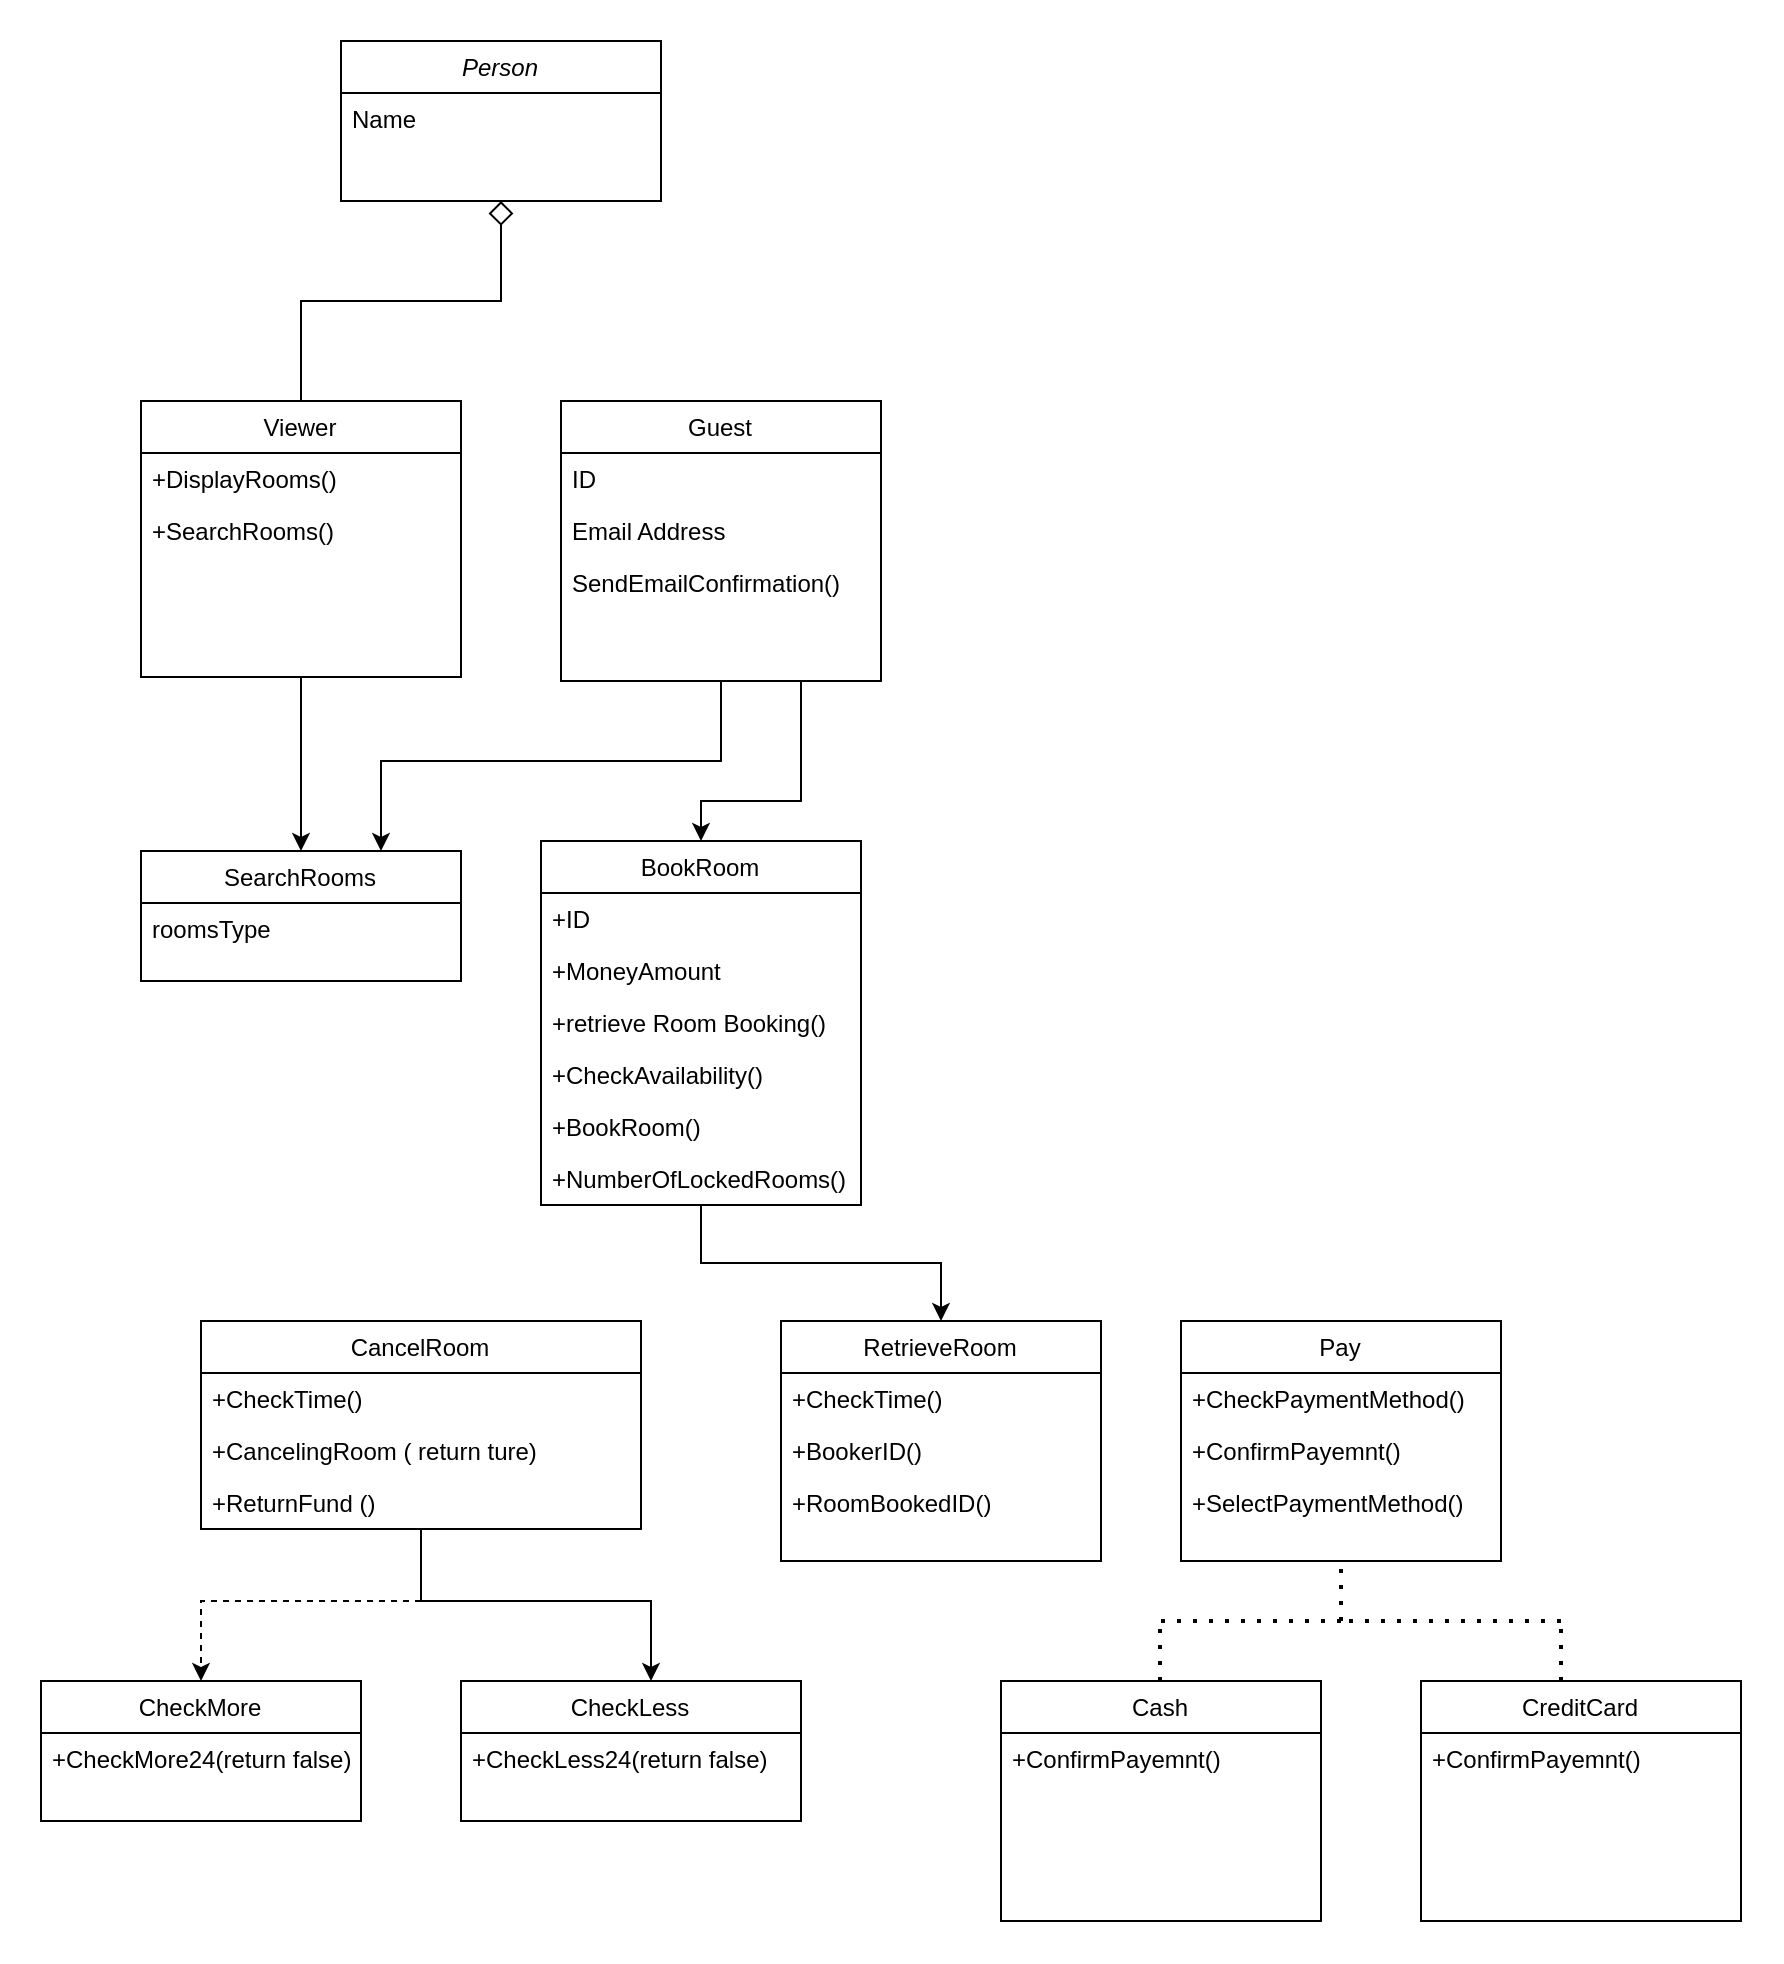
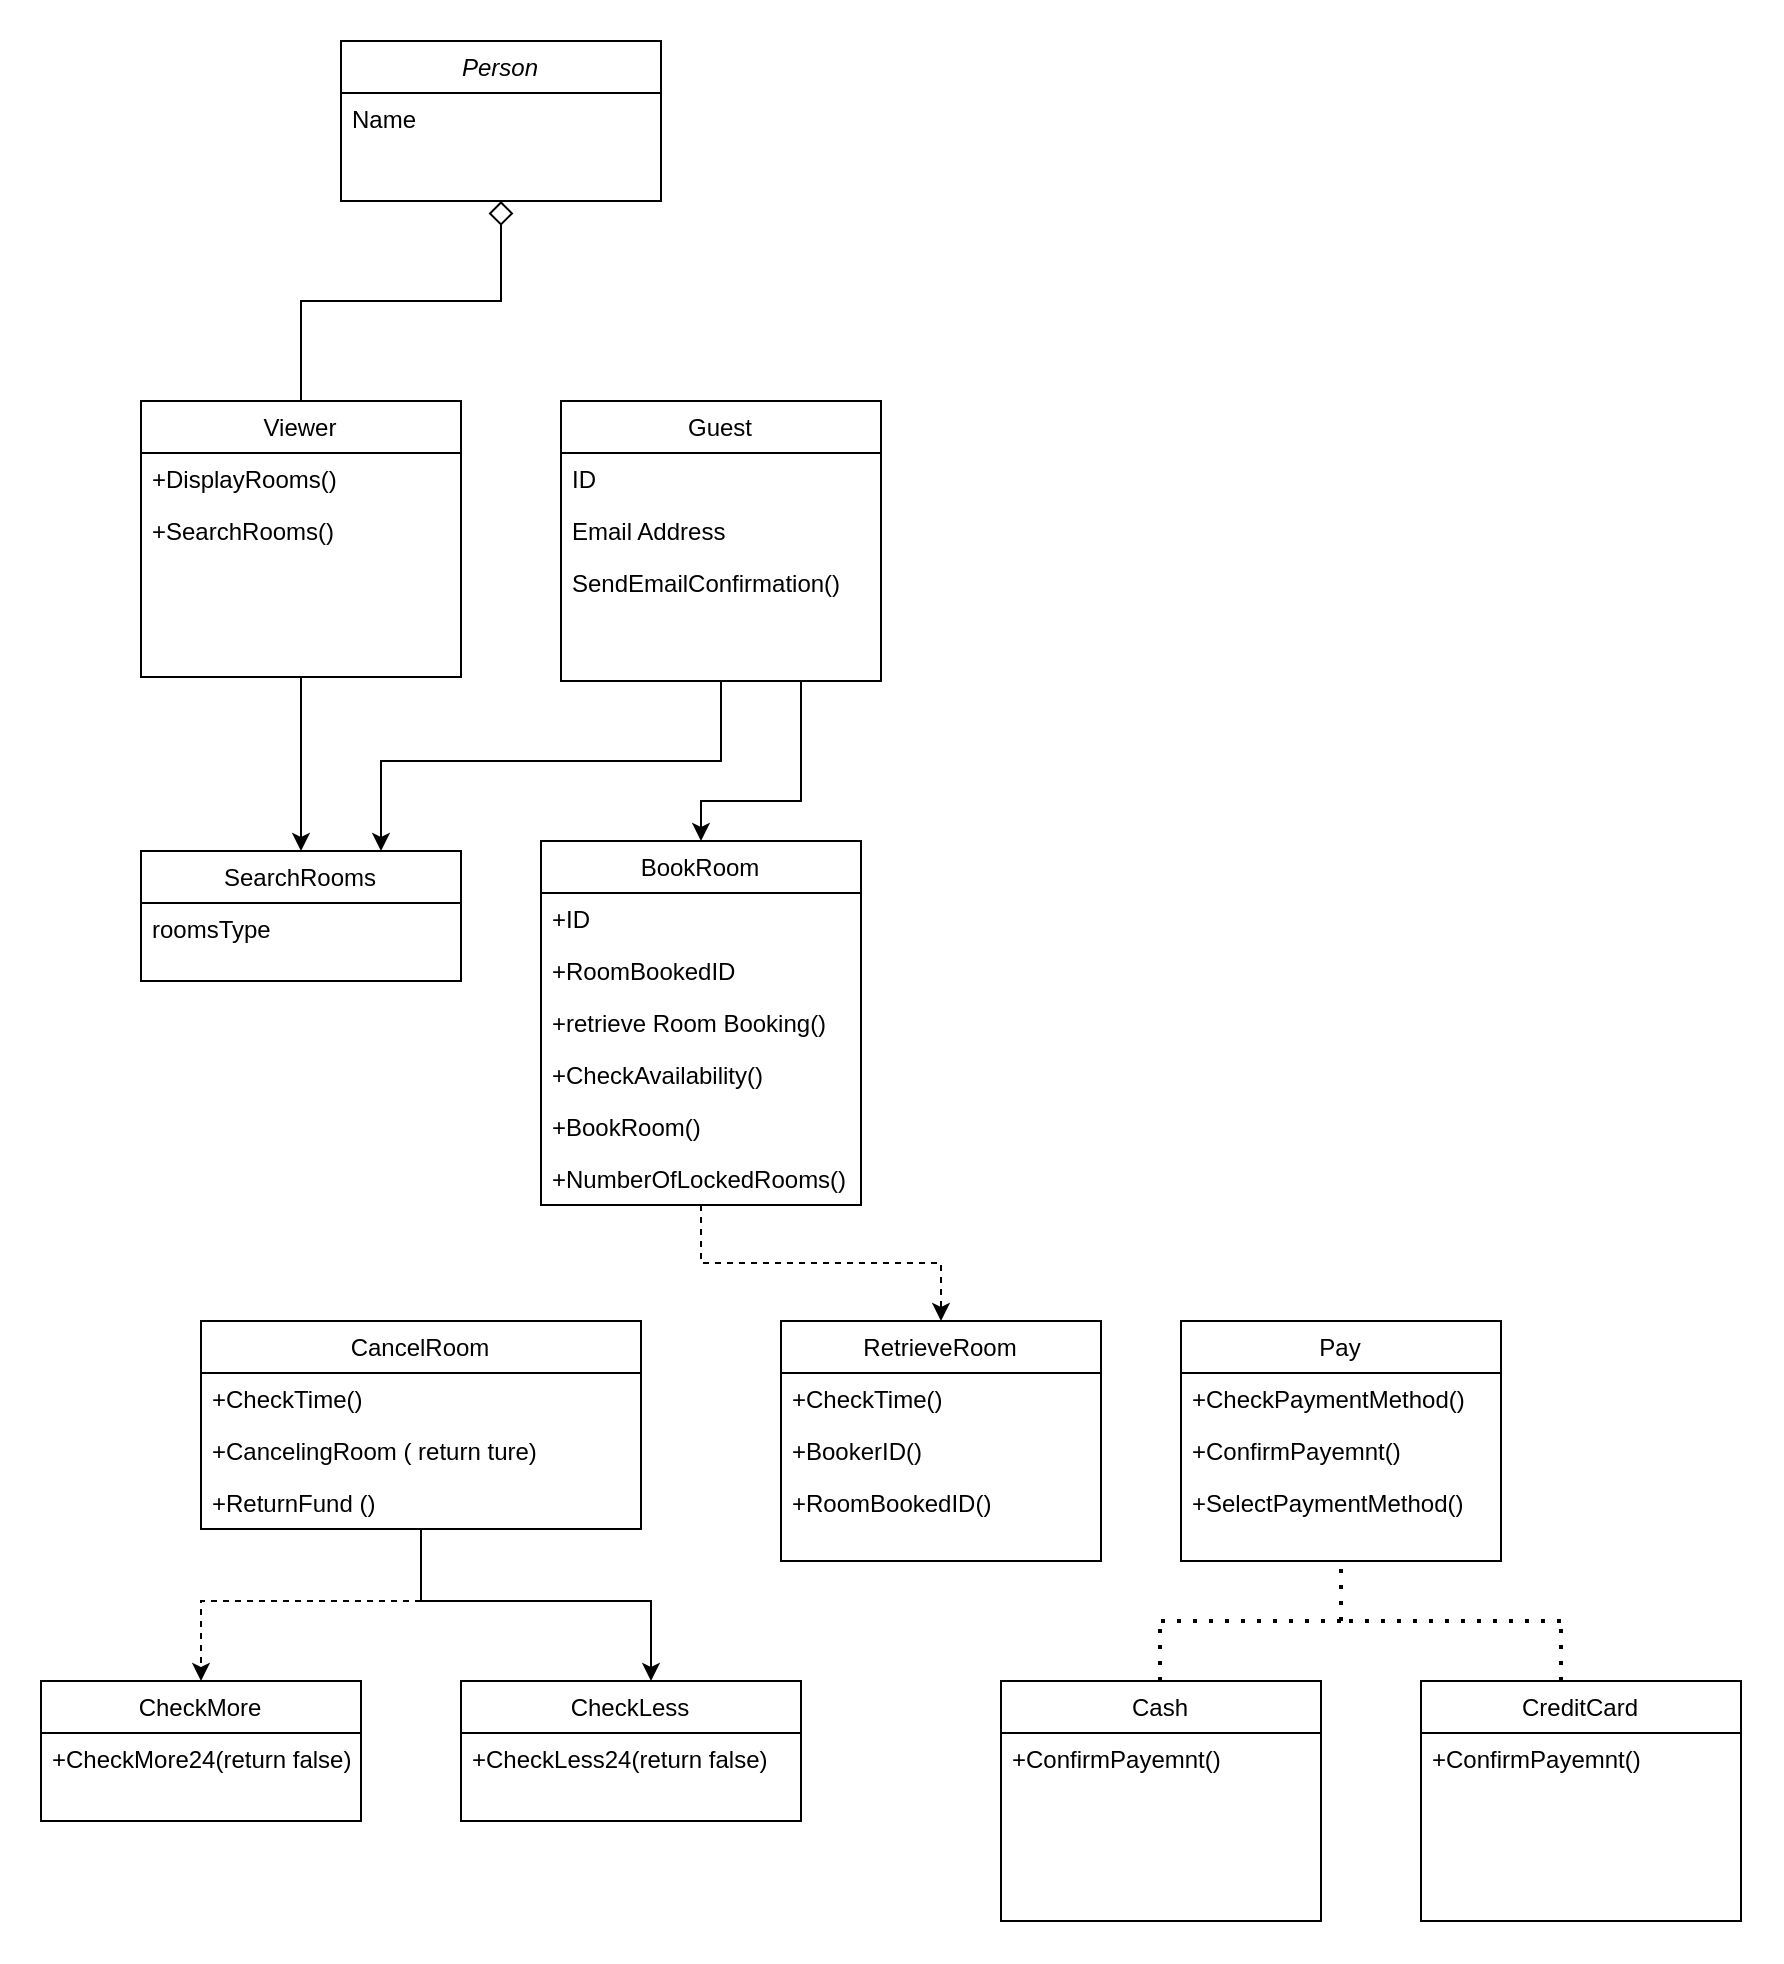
node "+MoneyAmount": label "+MoneyAmount" -> "+RoomBookedID"
edge "BookRoom" -> "RetrieveRoom": style solid -> dashed
